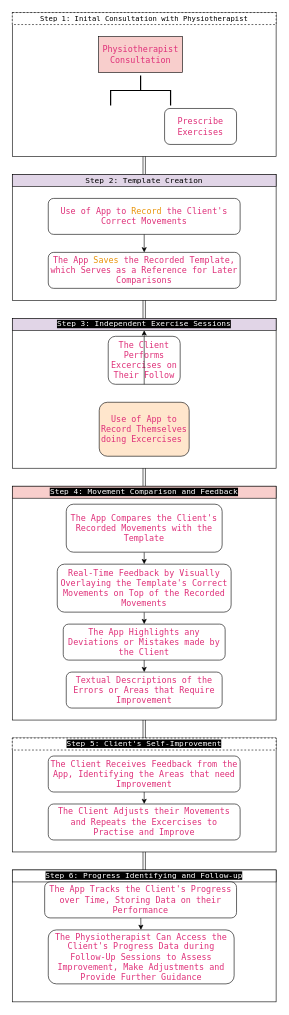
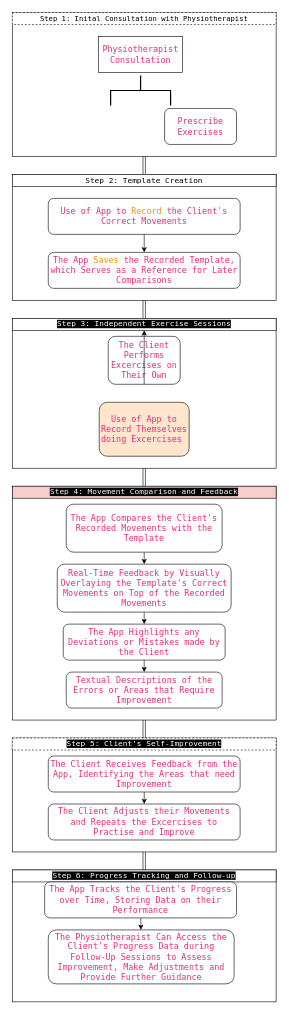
node "Physiotherapist Consultation": fillcolor #f8cecc -> #ffffff
node "Step 2: Template Creation": fillcolor #e1d5e7 -> #ffffff
node "Step 3: Independent Exercise Sessions": fillcolor #e1d5e7 -> #ffffff
node "The Client Performs Excercises on Their Follow": label "The Client Performs Excercises on Their Follow" -> "The Client Performs Excercises on Their Own"
node "Step 6: Progress Identifying and Follow-up": label "Step 6: Progress Identifying and Follow-up" -> "Step 6: Progress Tracking and Follow-up"
